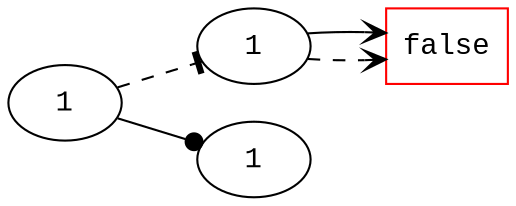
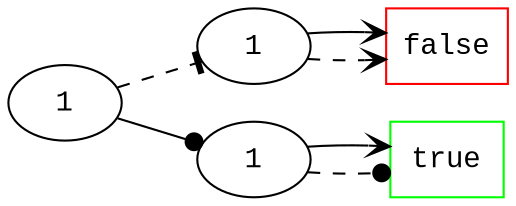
node "true": added
